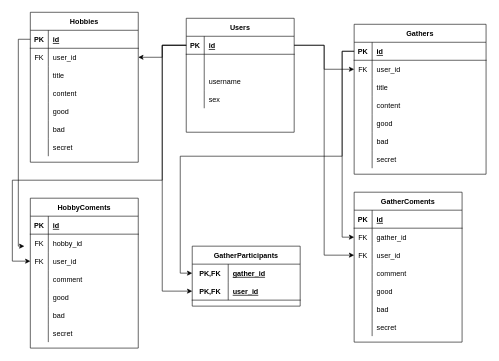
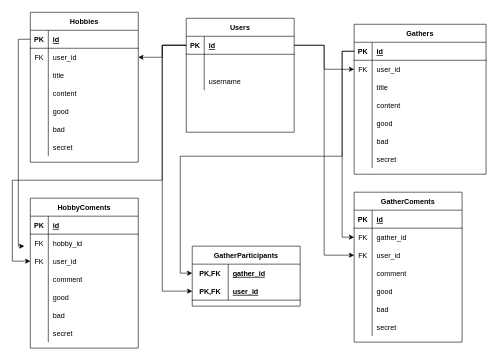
node "sex": removed
